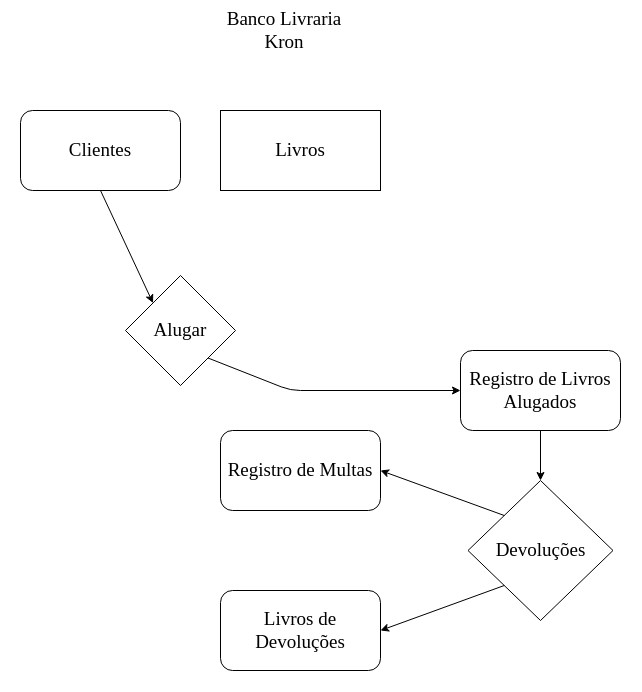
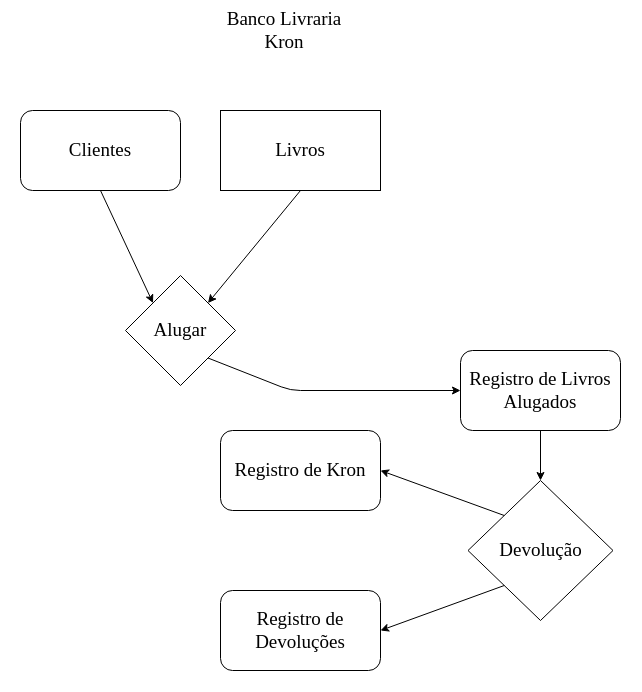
edge "Livros" -> "Alugar": added
node "Registro de Multas": label "Registro de Multas" -> "Registro de Kron"
node "Devoluções": label "Devoluções" -> "Devolução"
node "Livros de Devoluções": label "Livros de Devoluções" -> "Registro de Devoluções"
